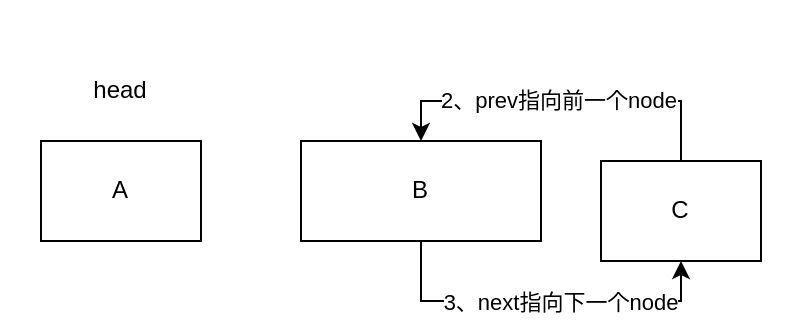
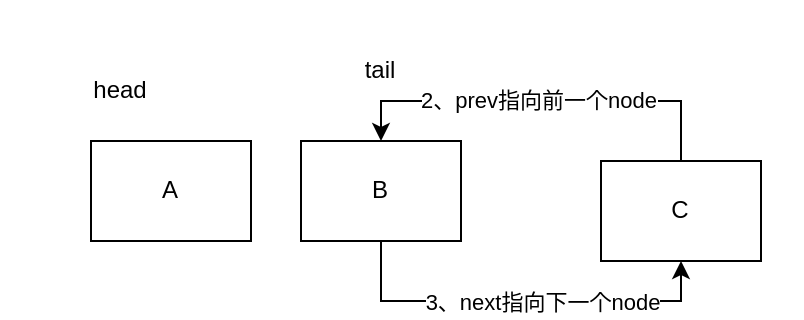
node "tail": added
node "A": moved (121, 191) -> (171, 191)
node "B": size 240x100 -> 160x100
